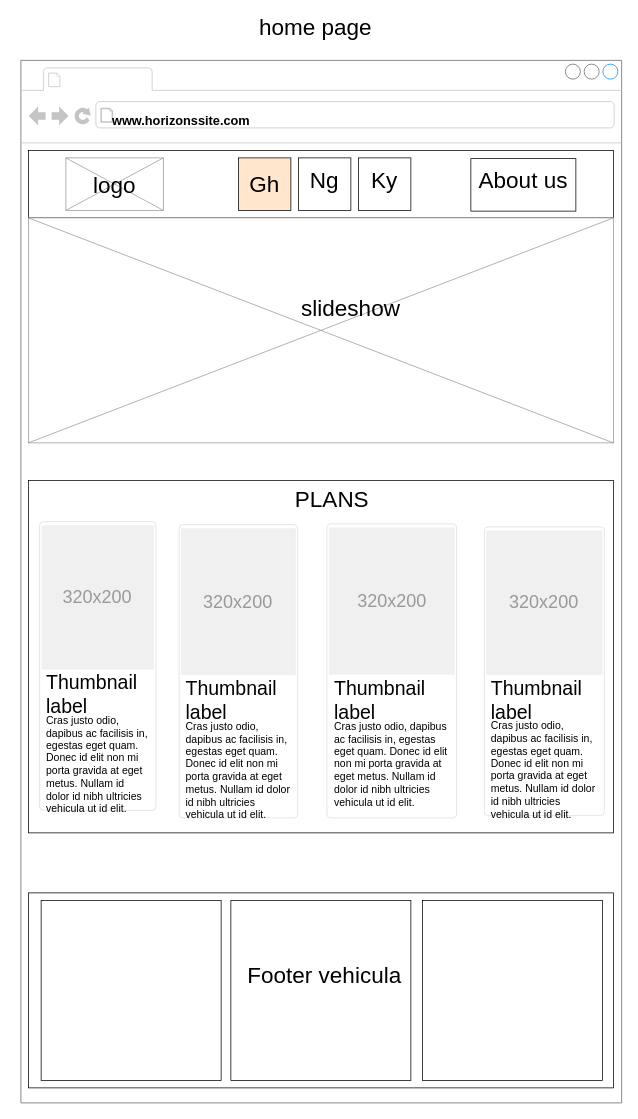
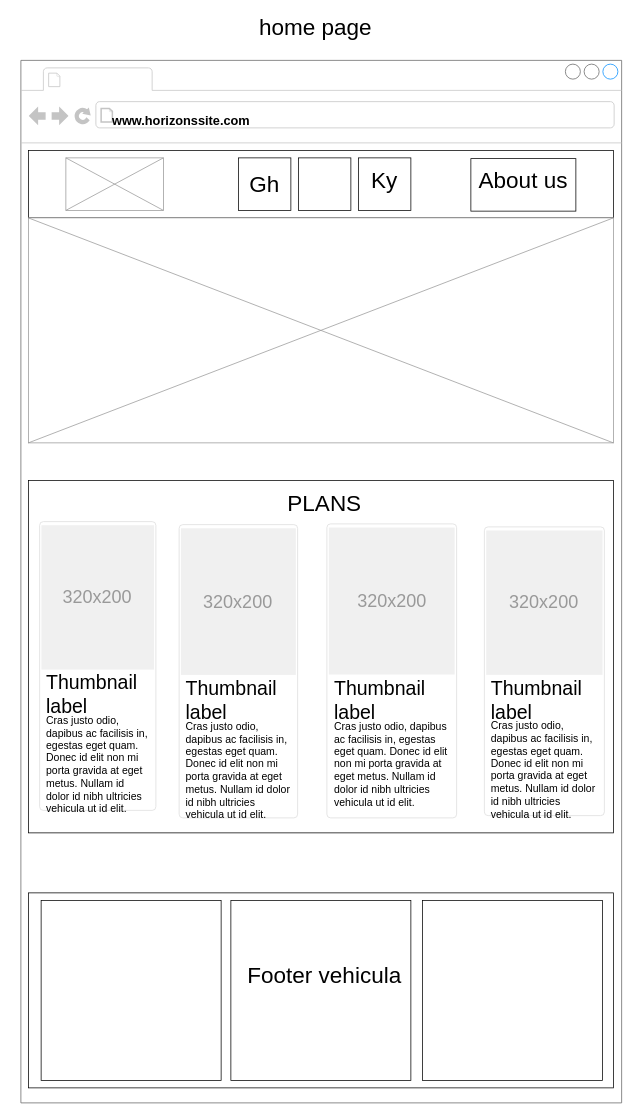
node "Ng": removed
node "Gh": fillcolor #ffe6cc -> #ffffff
node "logo": removed
node "slideshow": removed
node "PLANS": moved (332, 499) -> (324, 503)
